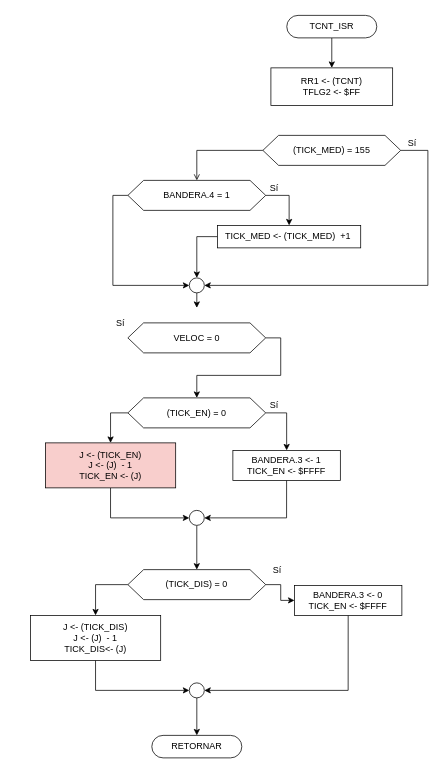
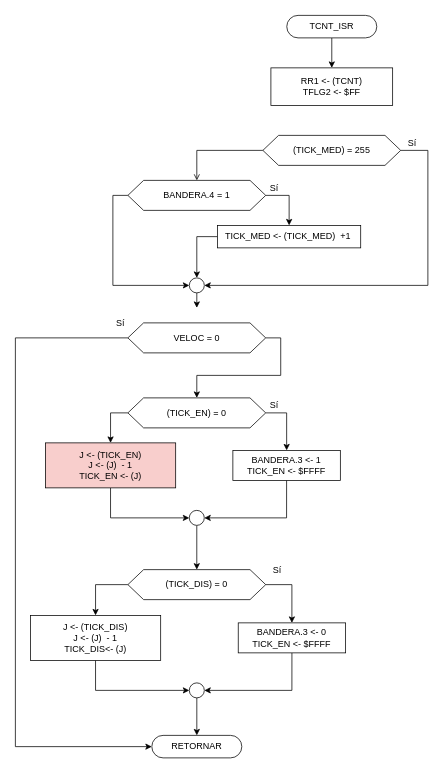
node "(TICK_MED) = 155": label "(TICK_MED) = 155" -> "(TICK_MED) = 255"
node "BANDERA.3 <- 0 TICK_EN <- $FFFF": moved (348, 600) -> (292, 638)
edge "VELOC = 0" -> "RETORNAR": added
